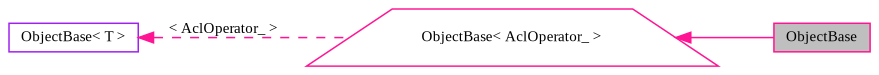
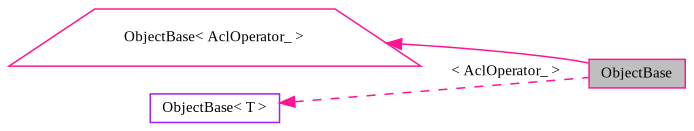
edge "ObjectBase< AclOperator_ >" -> "ObjectBase< T >": now "ObjectBase" -> "ObjectBase< T >"
